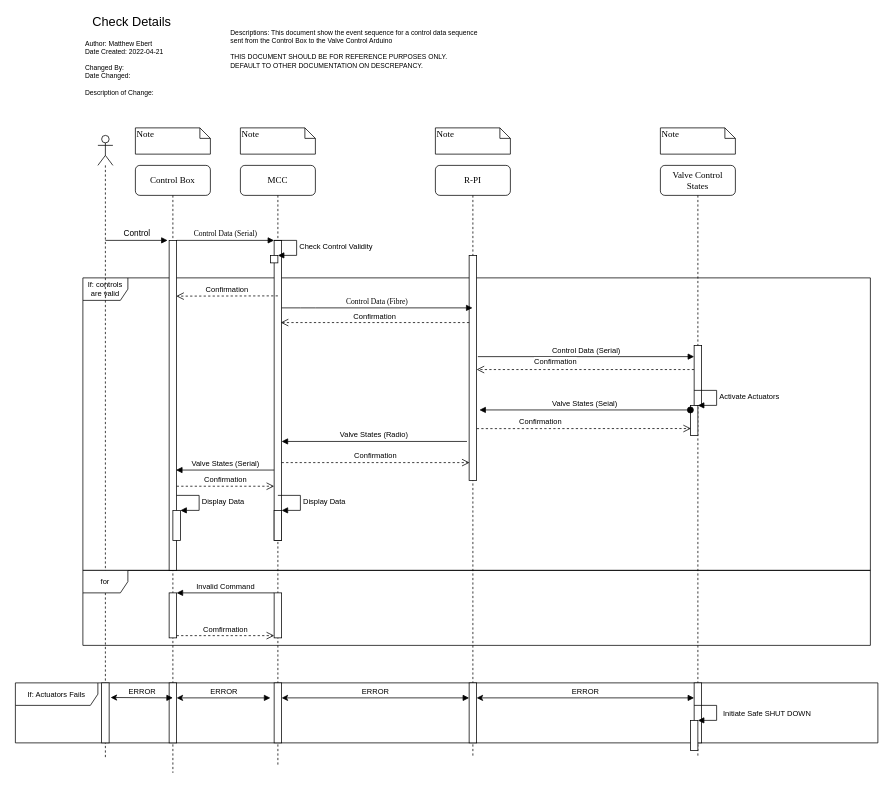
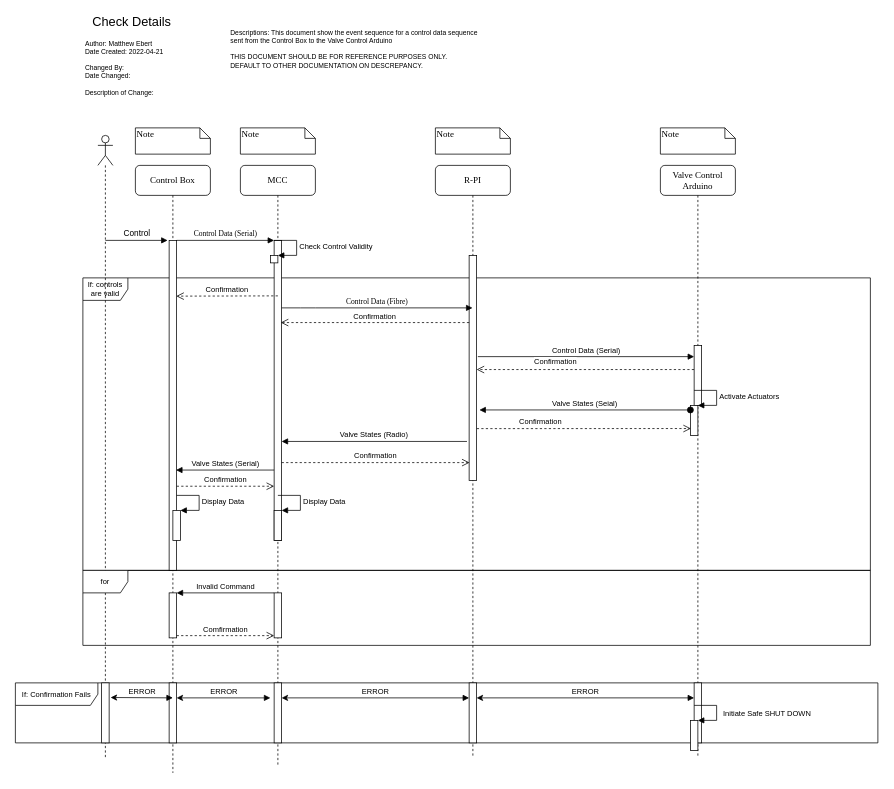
node "Valve Control States": label "Valve Control States" -> "Valve Control Arduino"
node "If: Actuators Fails": label "If: Actuators Fails" -> "If: Confirmation Fails"
